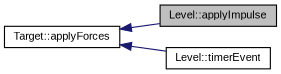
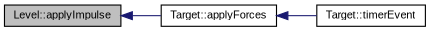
edge "Level::applyImpulse" -> "Target::applyForces": reversed
node "Level::timerEvent": label "Level::timerEvent" -> "Target::timerEvent"
